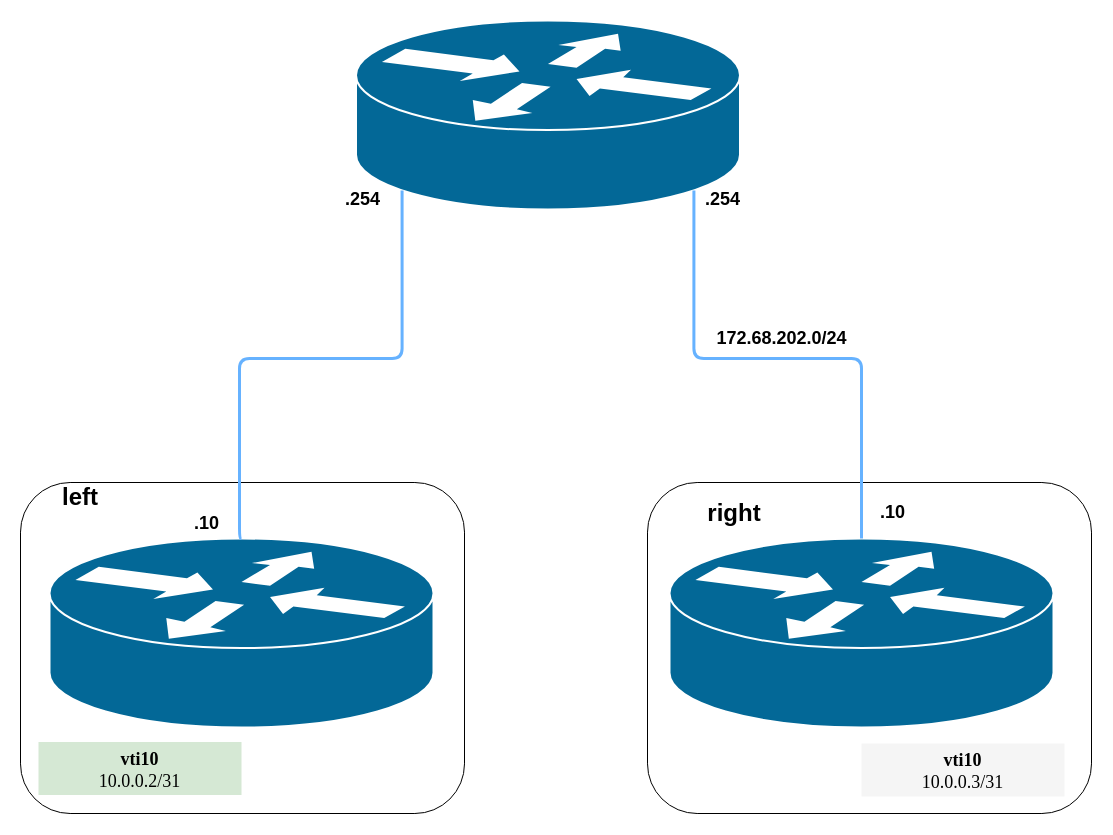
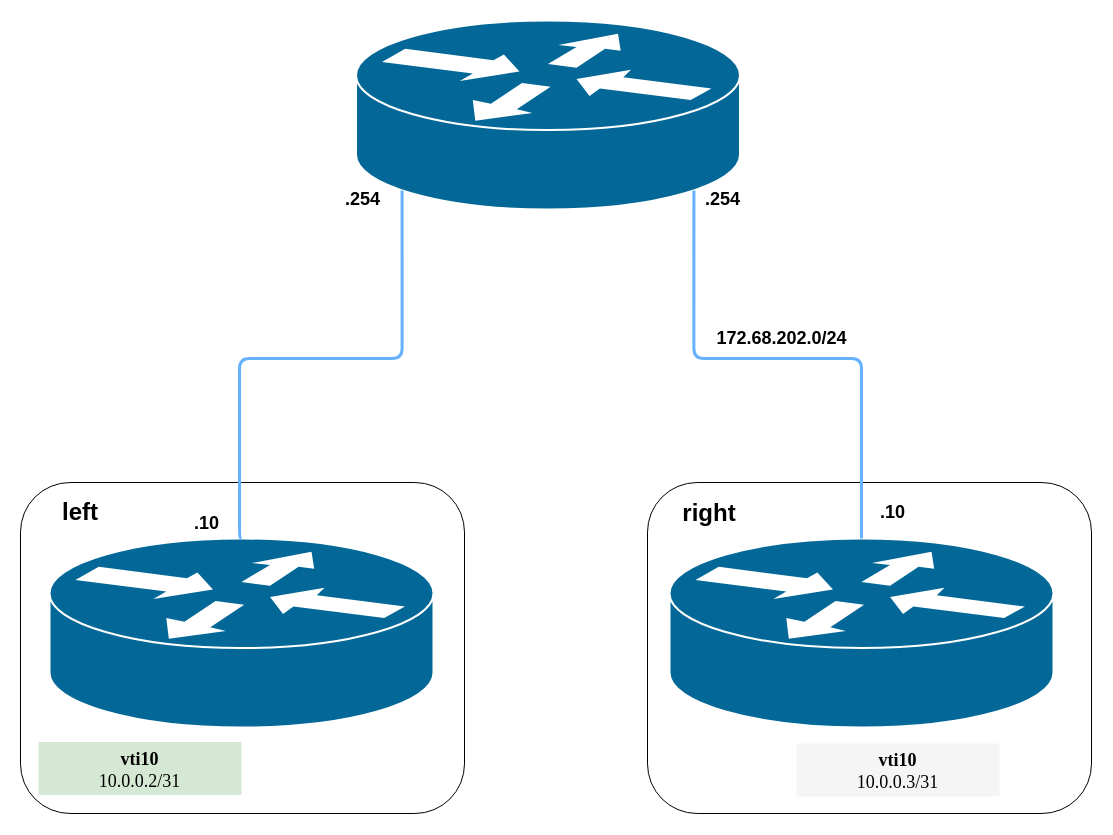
node "left": moved (81, 498) -> (81, 513)
node "right": moved (735, 513) -> (710, 513)
node "vti10 10.0.0.3/31": moved (963, 770) -> (898, 770)
